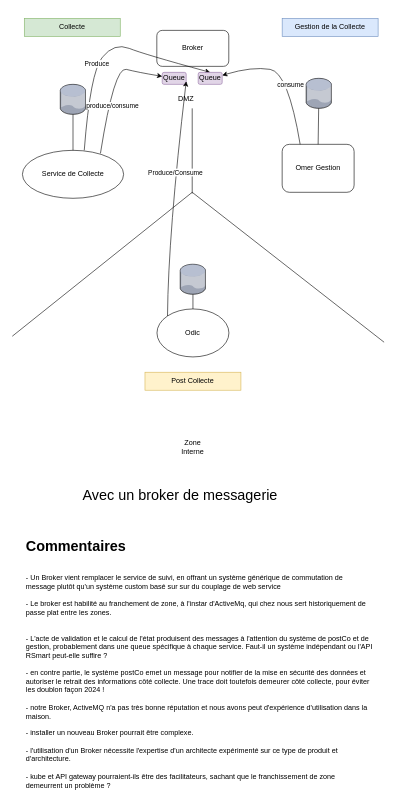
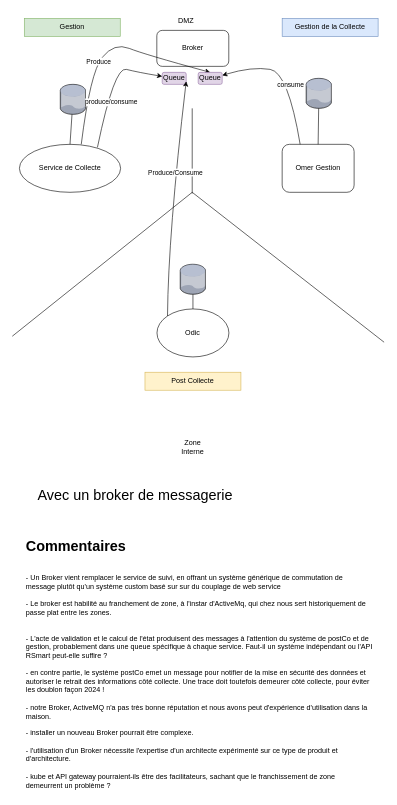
node "Collecte": label "Collecte" -> "Gestion"
node "DMZ": moved (186, 99) -> (186, 21)
node "Service de Collecte": moved (73, 174) -> (70, 168)
node "Avec un broker de messagerie": moved (180, 495) -> (135, 495)
